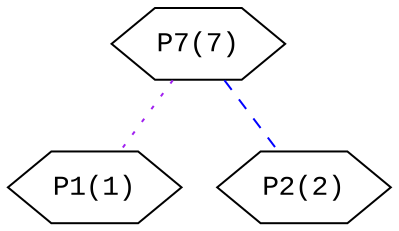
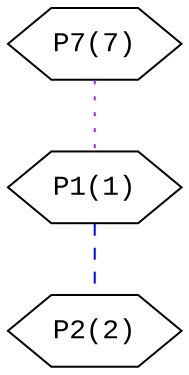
edge "P7(7)" -- "P2(2)": now "P1(1)" -- "P2(2)"
